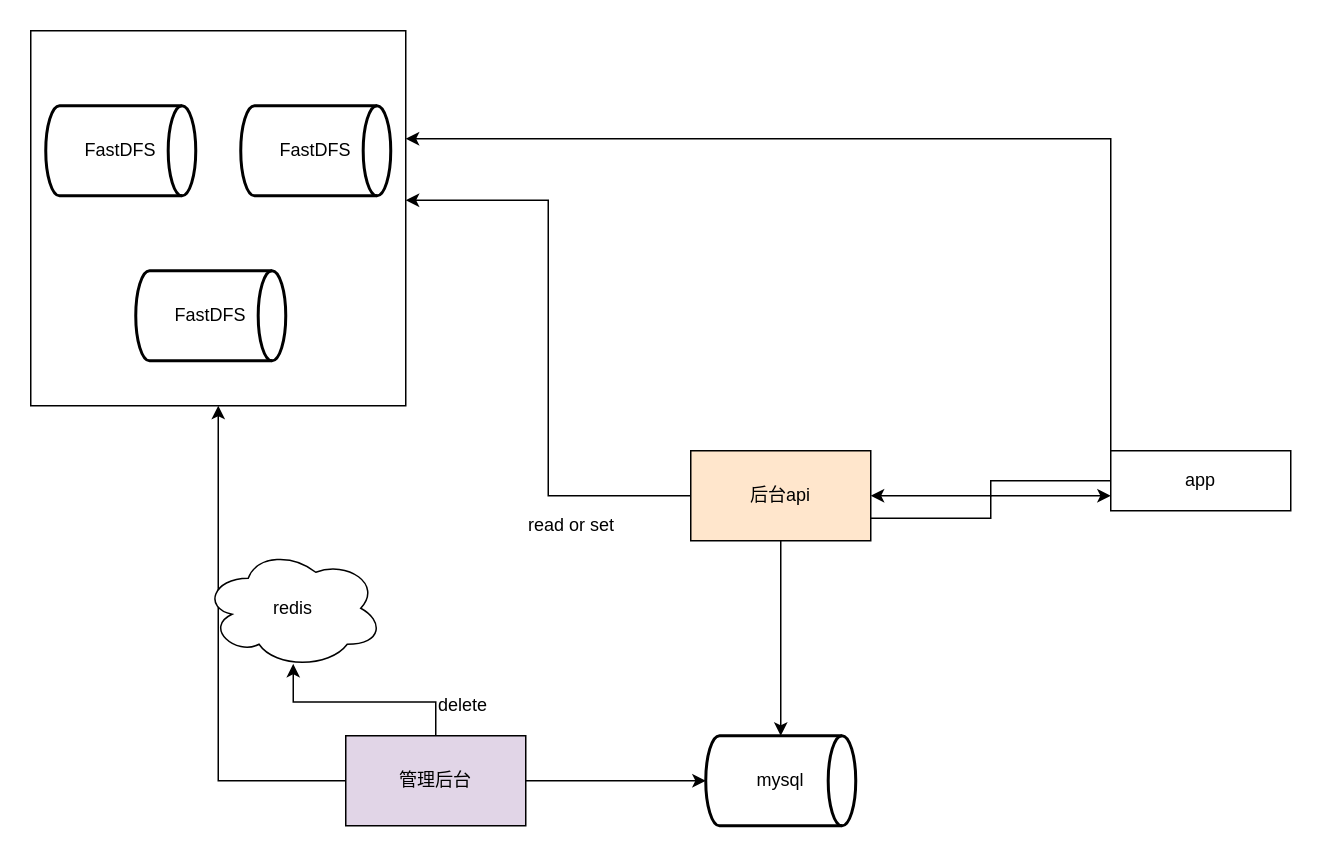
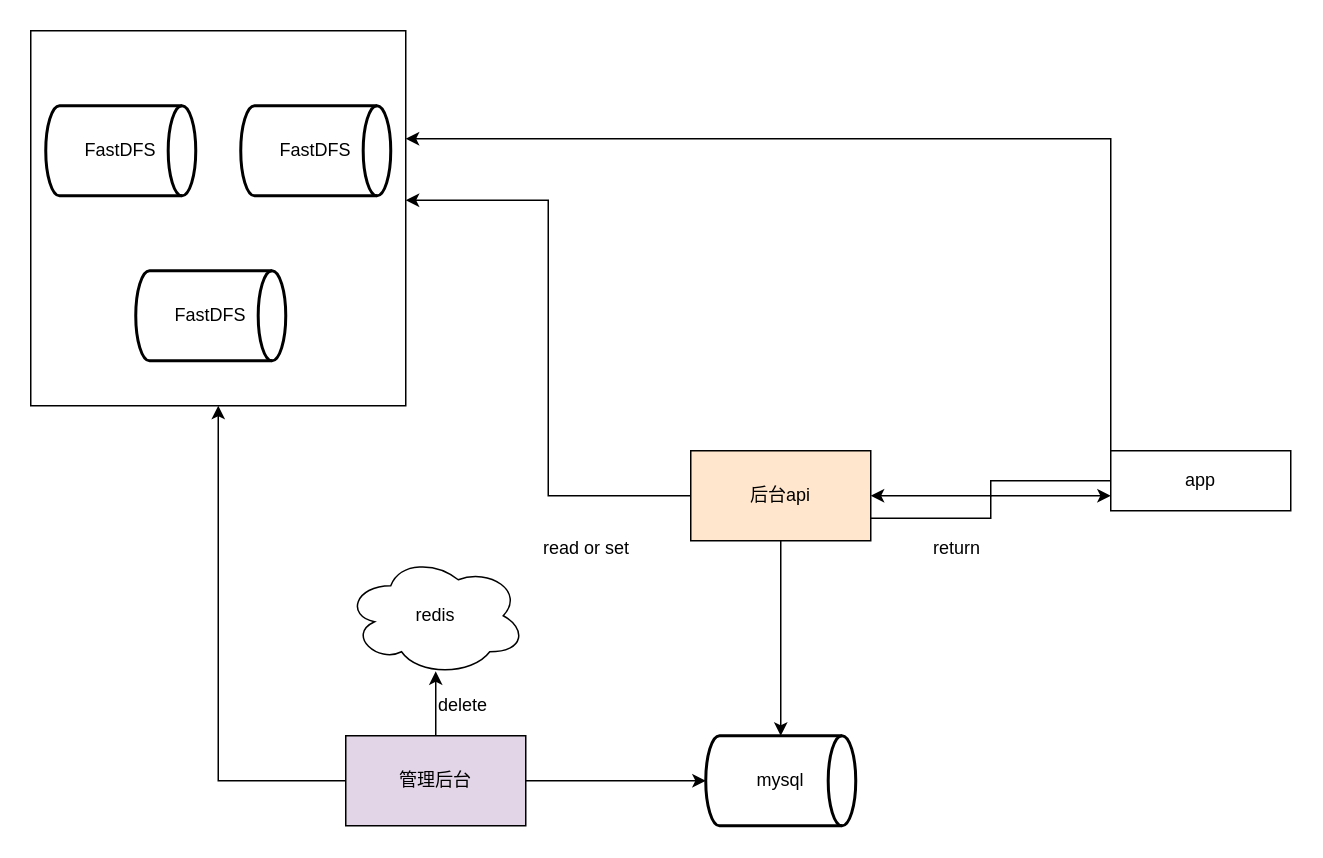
node "read or set": moved (578, 533) -> (593, 556)
node "return": added
node "redis": moved (293, 608) -> (436, 616)
